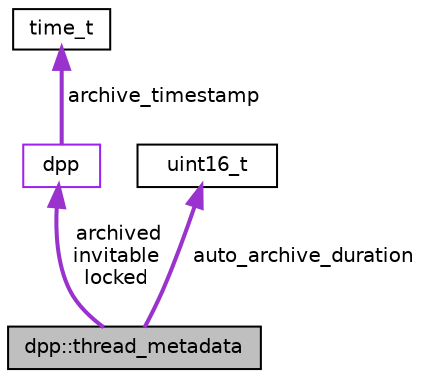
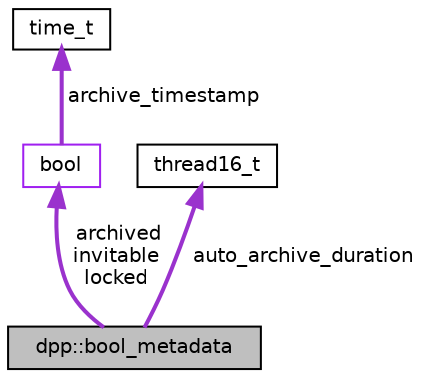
node "dpp": label "dpp" -> "bool"
node "uint16_t": label "uint16_t" -> "thread16_t"
node "dpp::thread_metadata": label "dpp::thread_metadata" -> "dpp::bool_metadata"
